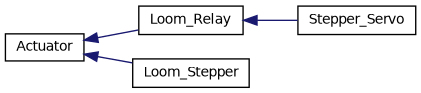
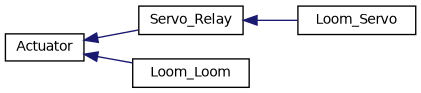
node "Loom_Relay": label "Loom_Relay" -> "Servo_Relay"
node "Stepper_Servo": label "Stepper_Servo" -> "Loom_Servo"
node "Loom_Stepper": label "Loom_Stepper" -> "Loom_Loom"
